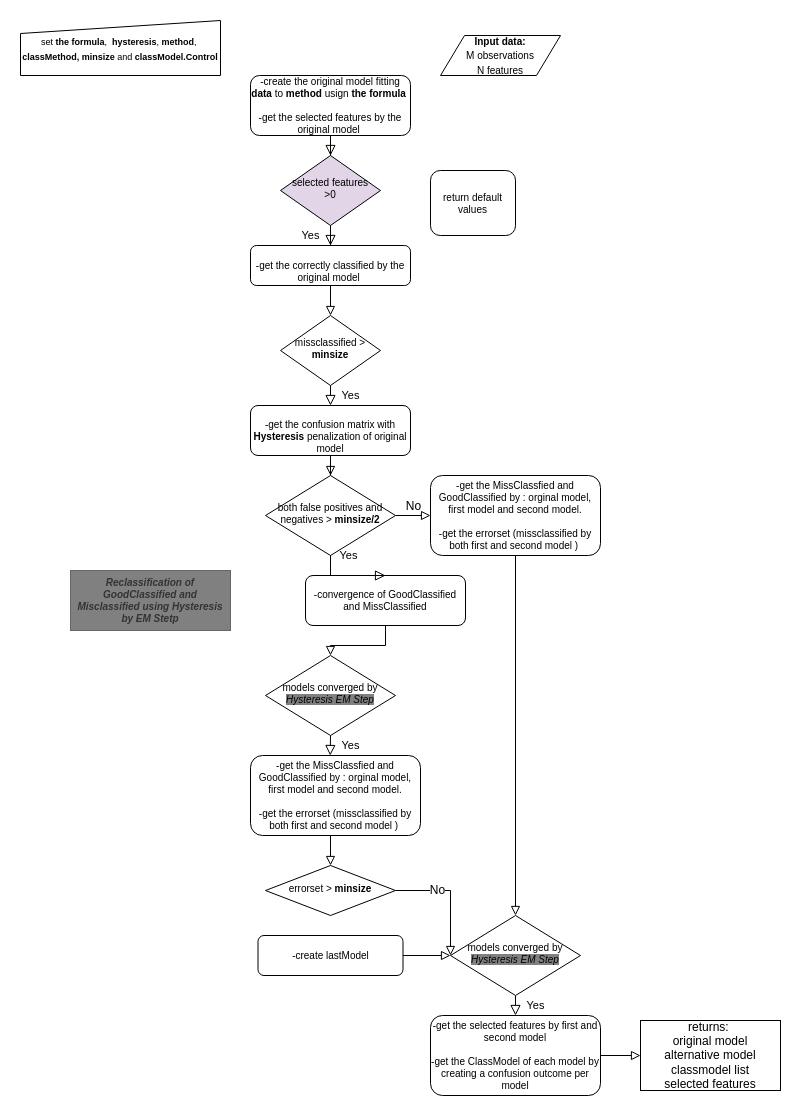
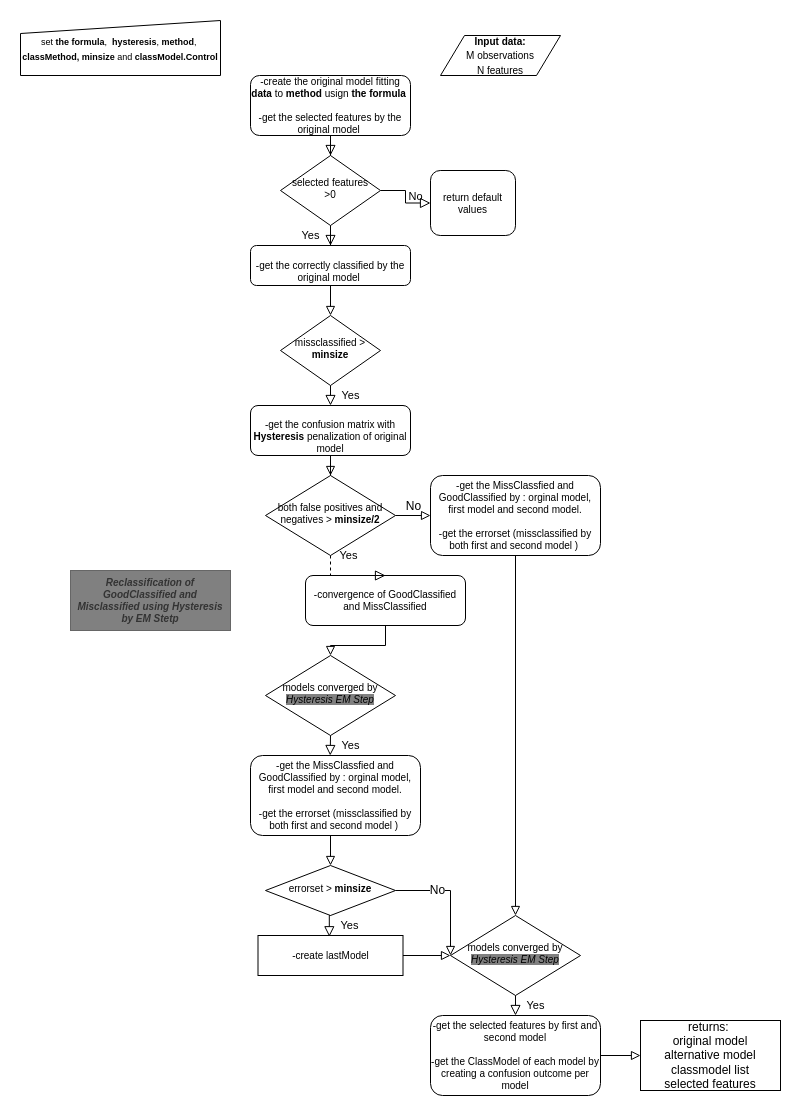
node "selected features >0": fillcolor #e1d5e7 -> #ffffff
edge "selected features >0" -> "return default values": added, label "No"
edge "both false positives and negatives > minsize/2" -> "-convergence of GoodClassified and MissClassified": style solid -> dashed
edge "errorset > minsize" -> "-create lastModel": added, label "Yes"
node "-create lastModel": shape rounded rectangle -> rectangle
